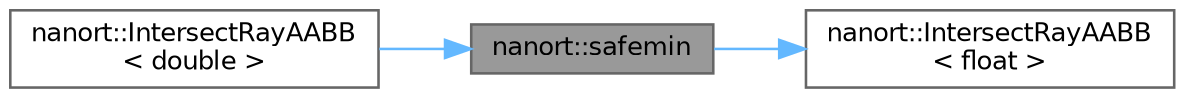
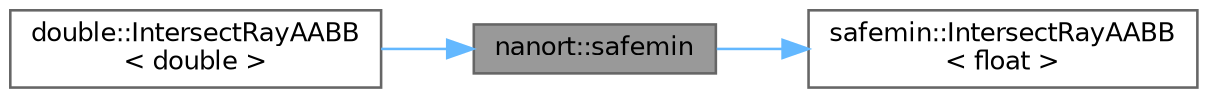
node "nanort::IntersectRayAABB < double >": label "nanort::IntersectRayAABB < double >" -> "double::IntersectRayAABB < double >"
node "nanort::IntersectRayAABB < float >": label "nanort::IntersectRayAABB < float >" -> "safemin::IntersectRayAABB < float >"
